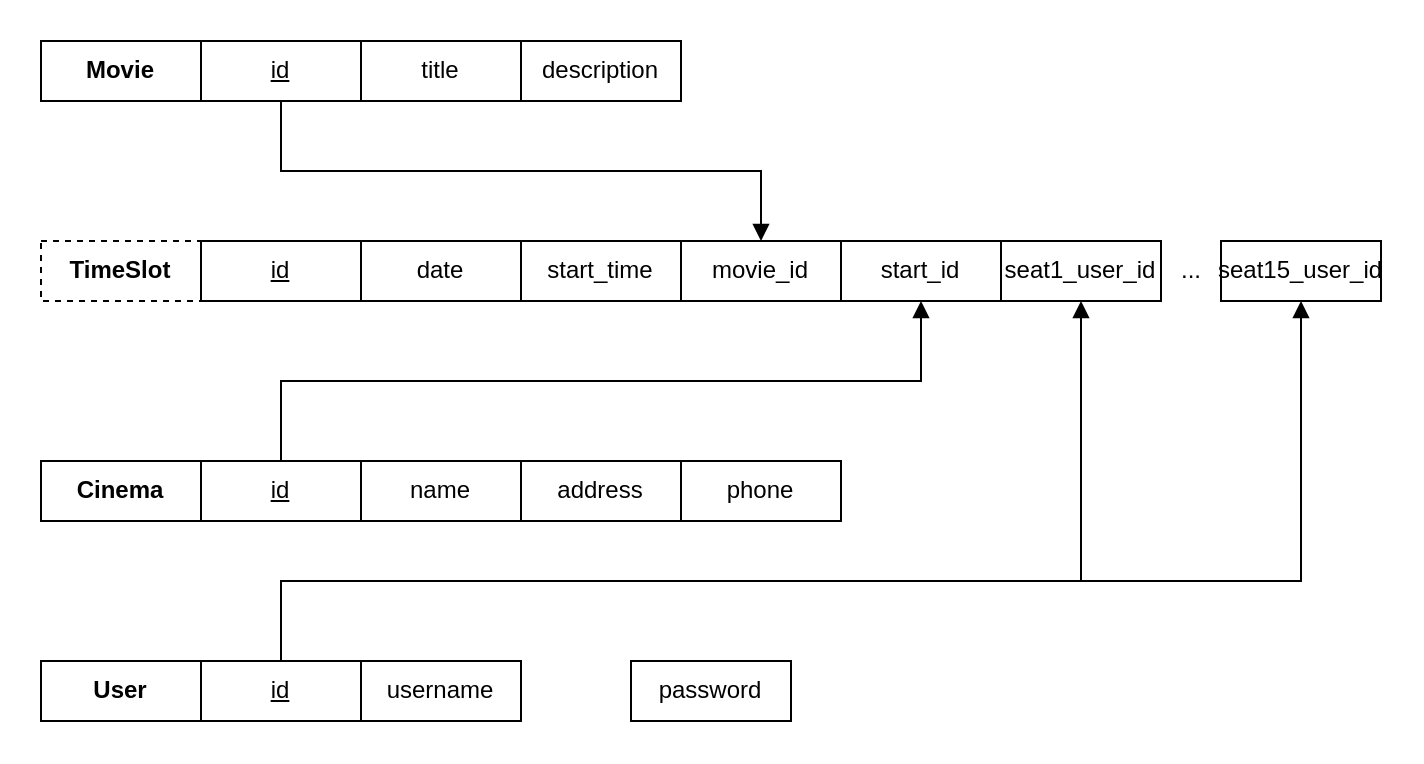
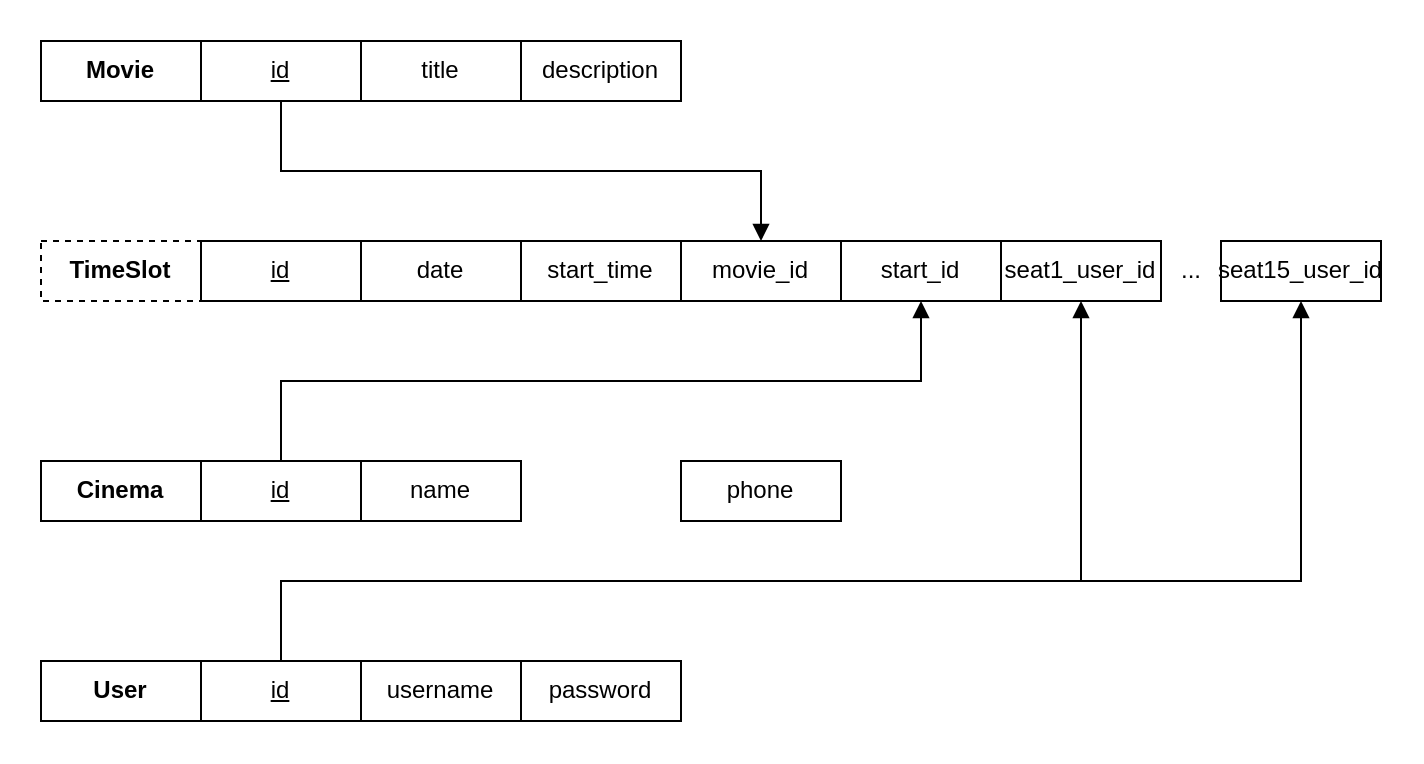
node "address": removed
node "password": moved (711, 691) -> (601, 691)
